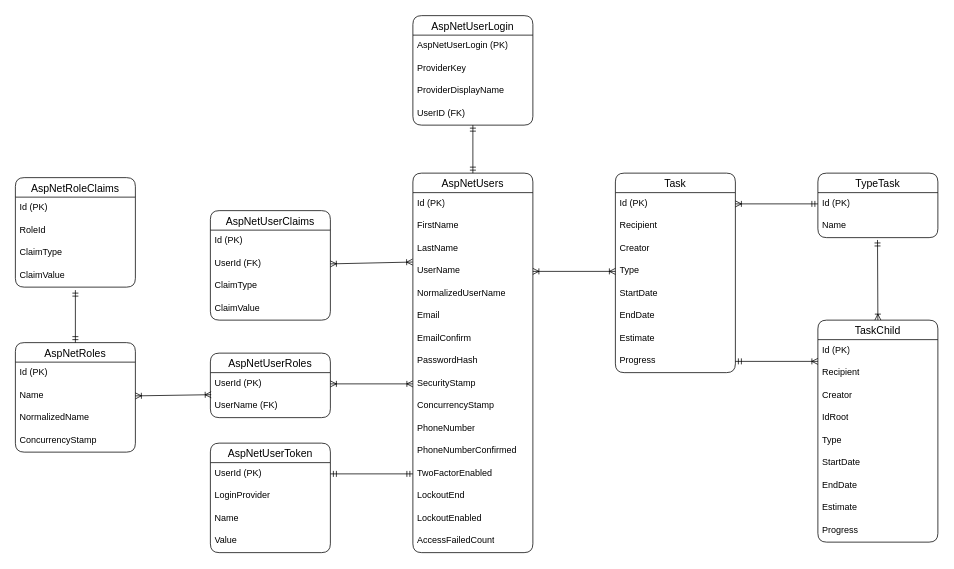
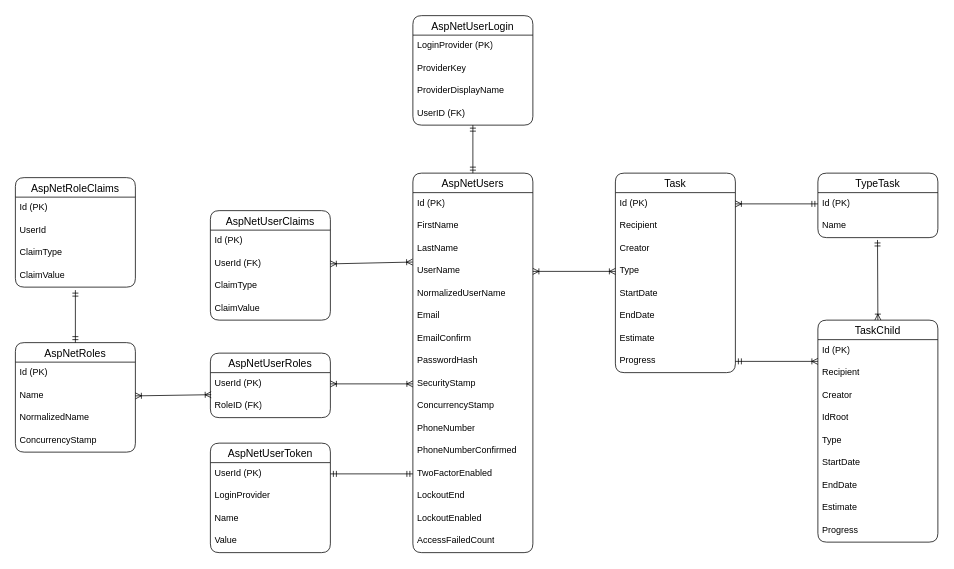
node "AspNetUserLogin (PK)": label "AspNetUserLogin (PK)" -> "LoginProvider (PK)"
node "RoleId": label "RoleId" -> "UserId"
node "UserName (FK)": label "UserName (FK)" -> "RoleID (FK)"
